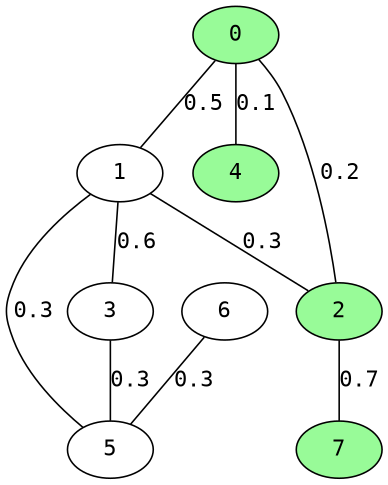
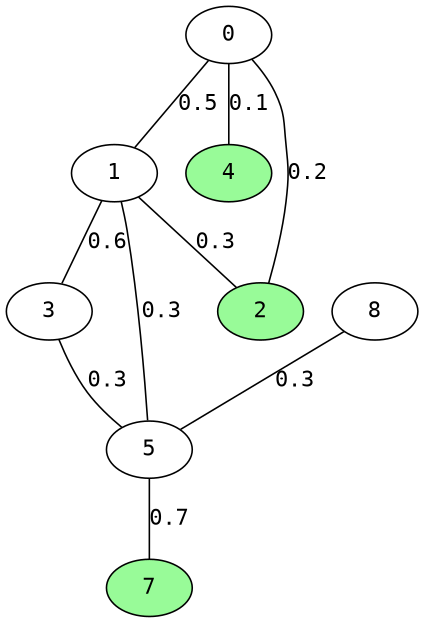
node "0": fillcolor palegreen -> white
node "6": label "6" -> "8"
edge "2" -- "7": now "5" -- "7"
